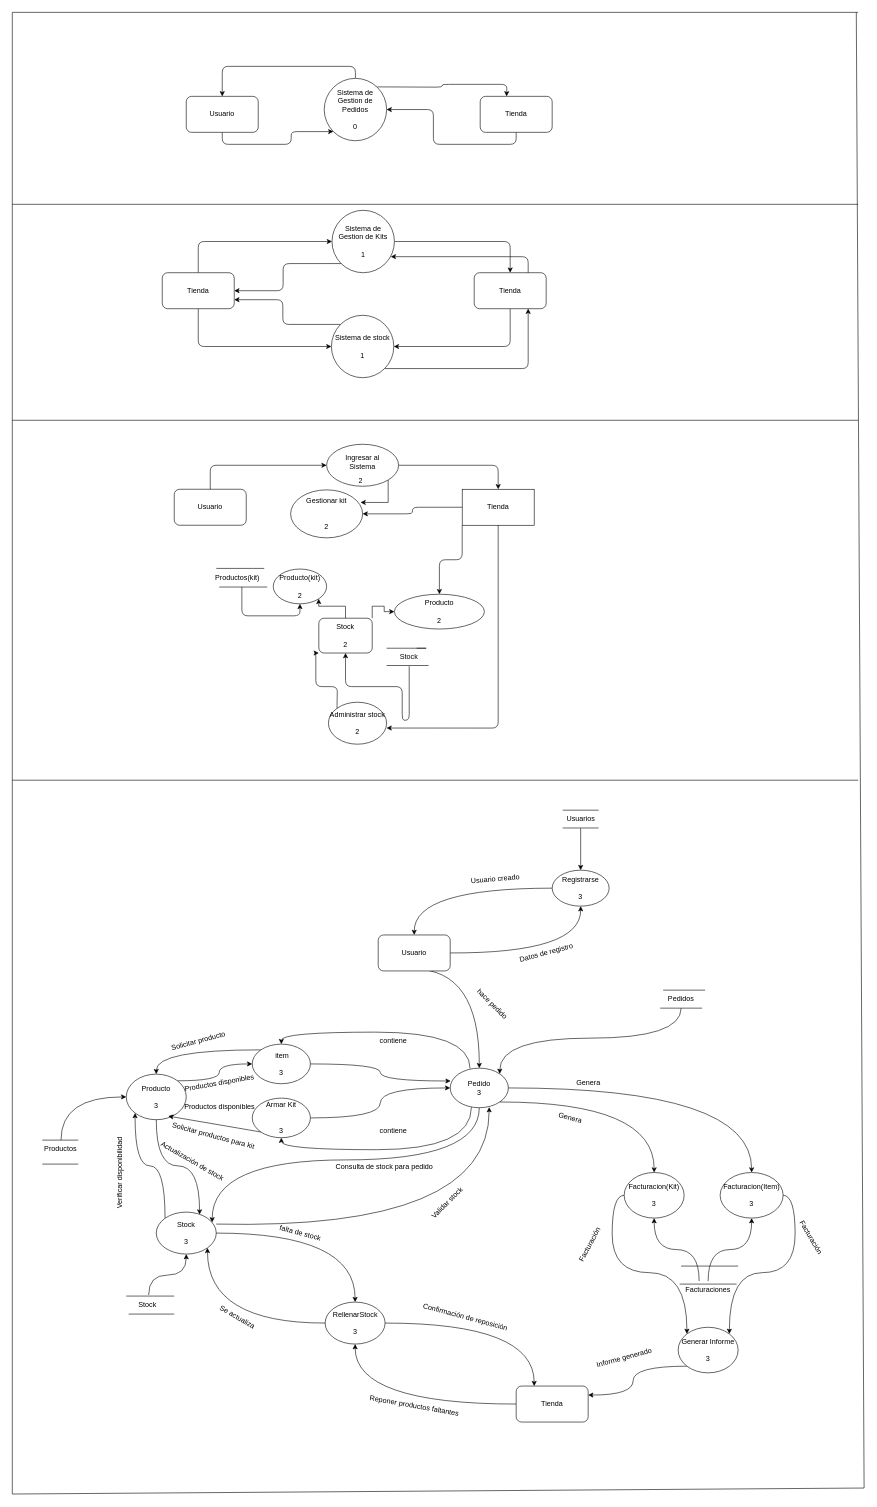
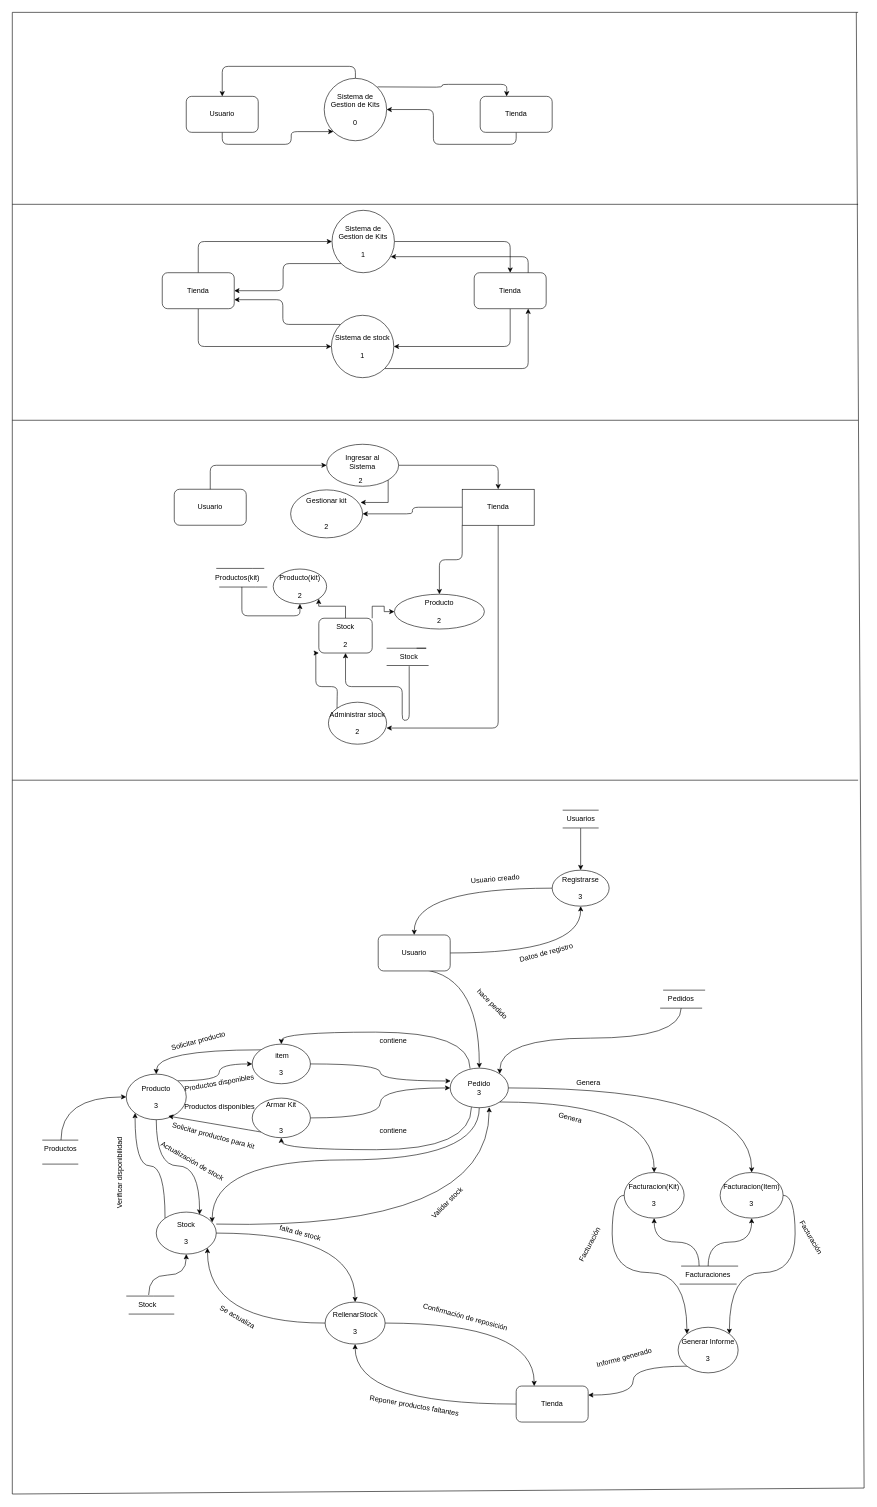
node "Sistema de Gestion de Pedidos 0": label "Sistema de Gestion de Pedidos 0" -> "Sistema de Gestion de Kits 0"
node "Consulta de stock para pedido": removed
node "Facturaciones": moved (708, 1290) -> (708, 1275)
